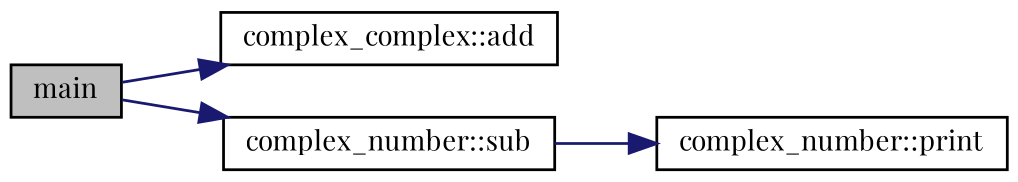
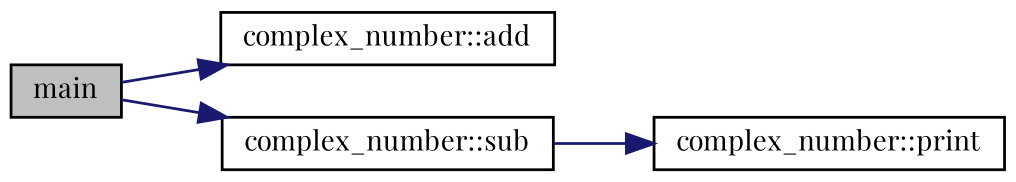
node "complex_complex::add": label "complex_complex::add" -> "complex_number::add"
